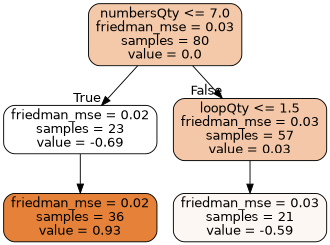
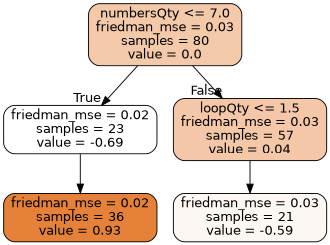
node "loopQty <= 1.5 friedman_mse = 0.03 samples = 57 value = 0.03": label "loopQty <= 1.5 friedman_mse = 0.03 samples = 57 value = 0.03" -> "loopQty <= 1.5 friedman_mse = 0.03 samples = 57 value = 0.04"
